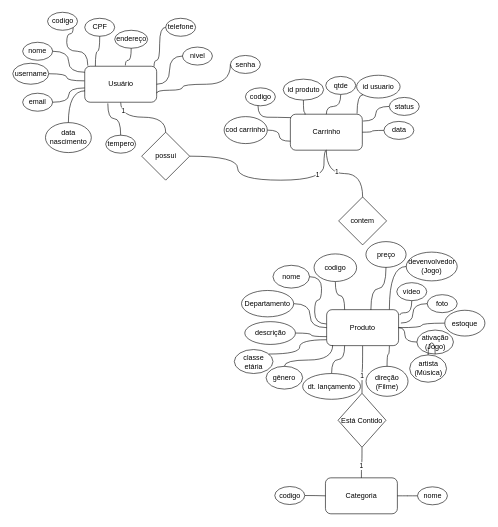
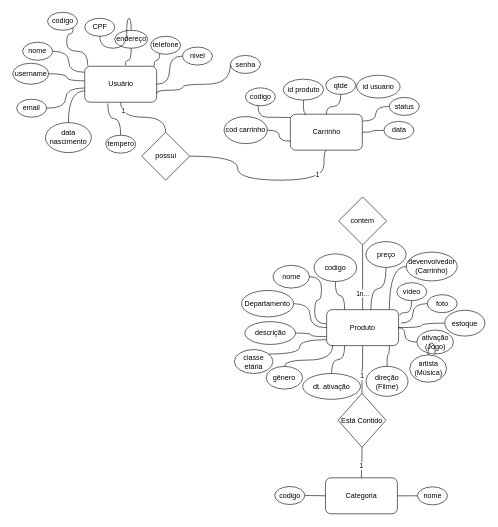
node "telefone": moved (181, 27) -> (166, 45)
edge "CPF" -- "Usuário": now "CPF" -- "endereço"
node "email": moved (38, 102) -> (32, 108)
edge "id usuario" -- "Carrinho": removed
edge "Carrinho" -- "contem": removed, label "1"
node "devenvolvedor (Jogo)": label "devenvolvedor (Jogo)" -> "devenvolvedor (Carrinho)"
edge "contem" -- "Produto": added, label "1n..."
node "dt. lançamento": label "dt. lançamento" -> "dt. ativação"
